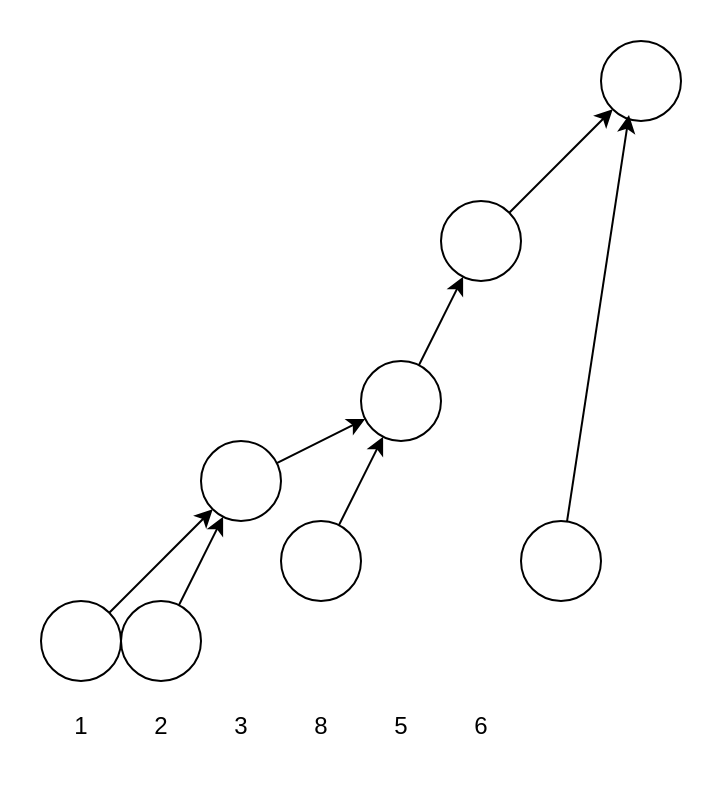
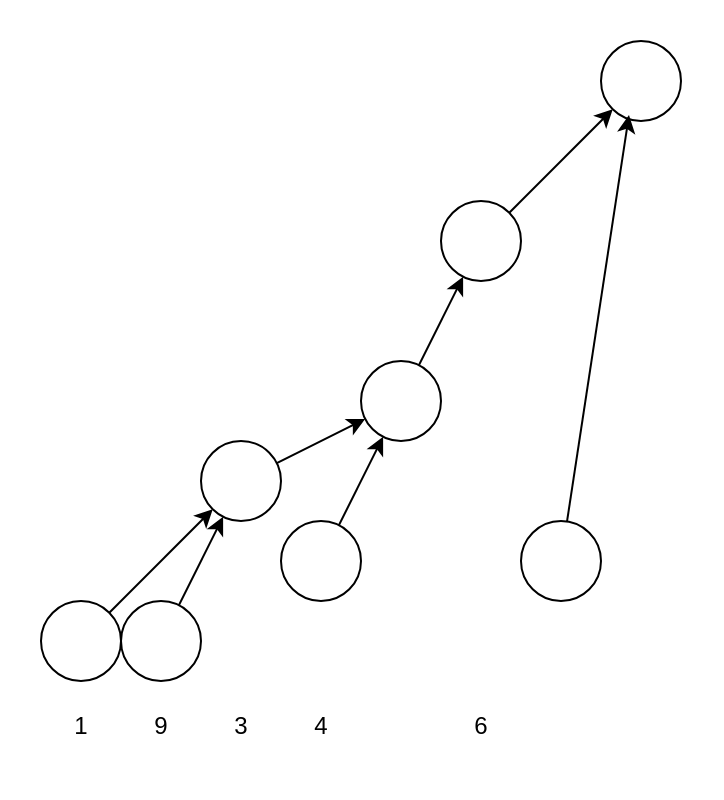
node "2": label "2" -> "9"
node "8": label "8" -> "4"
node "5": removed
